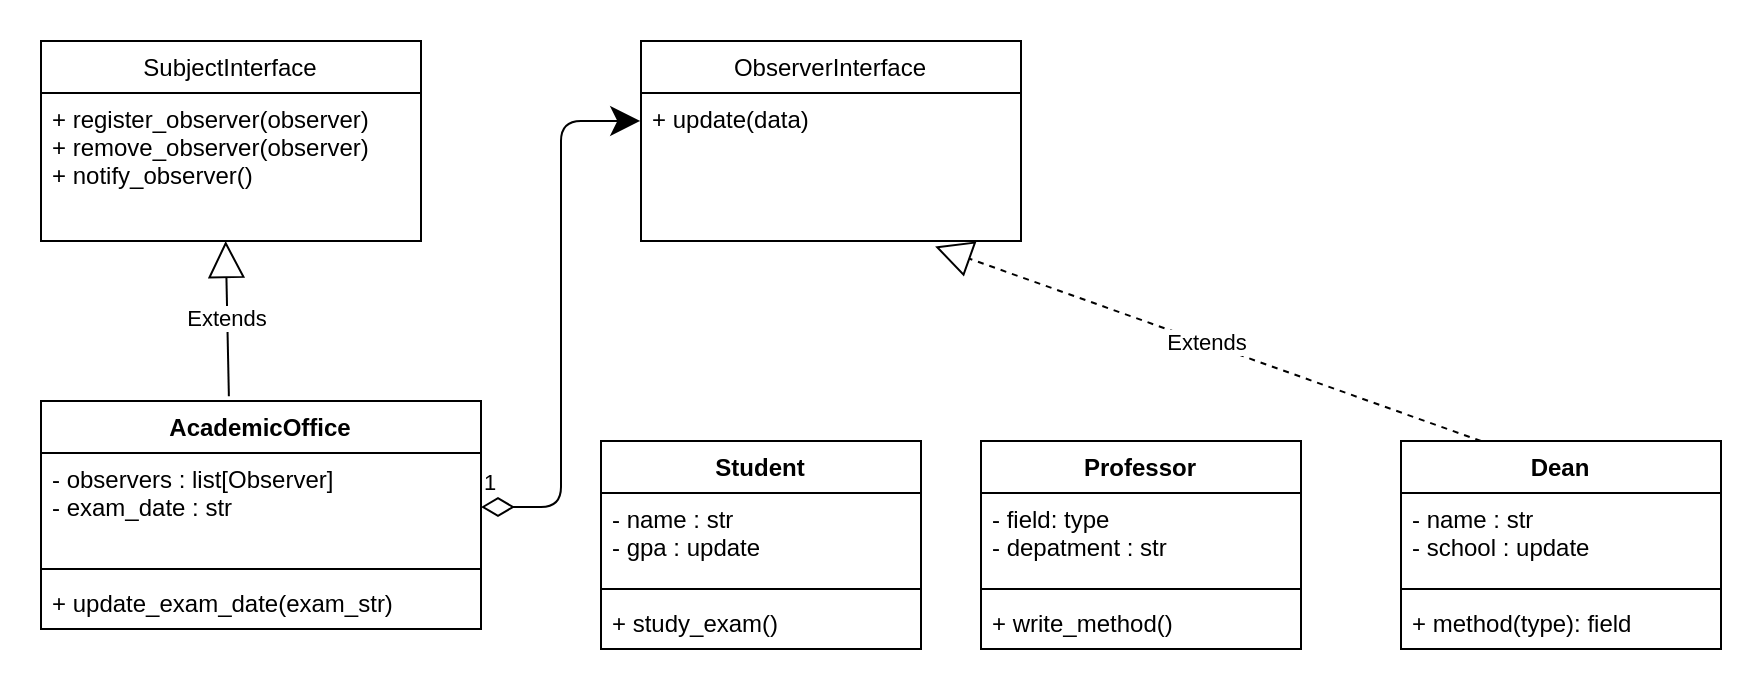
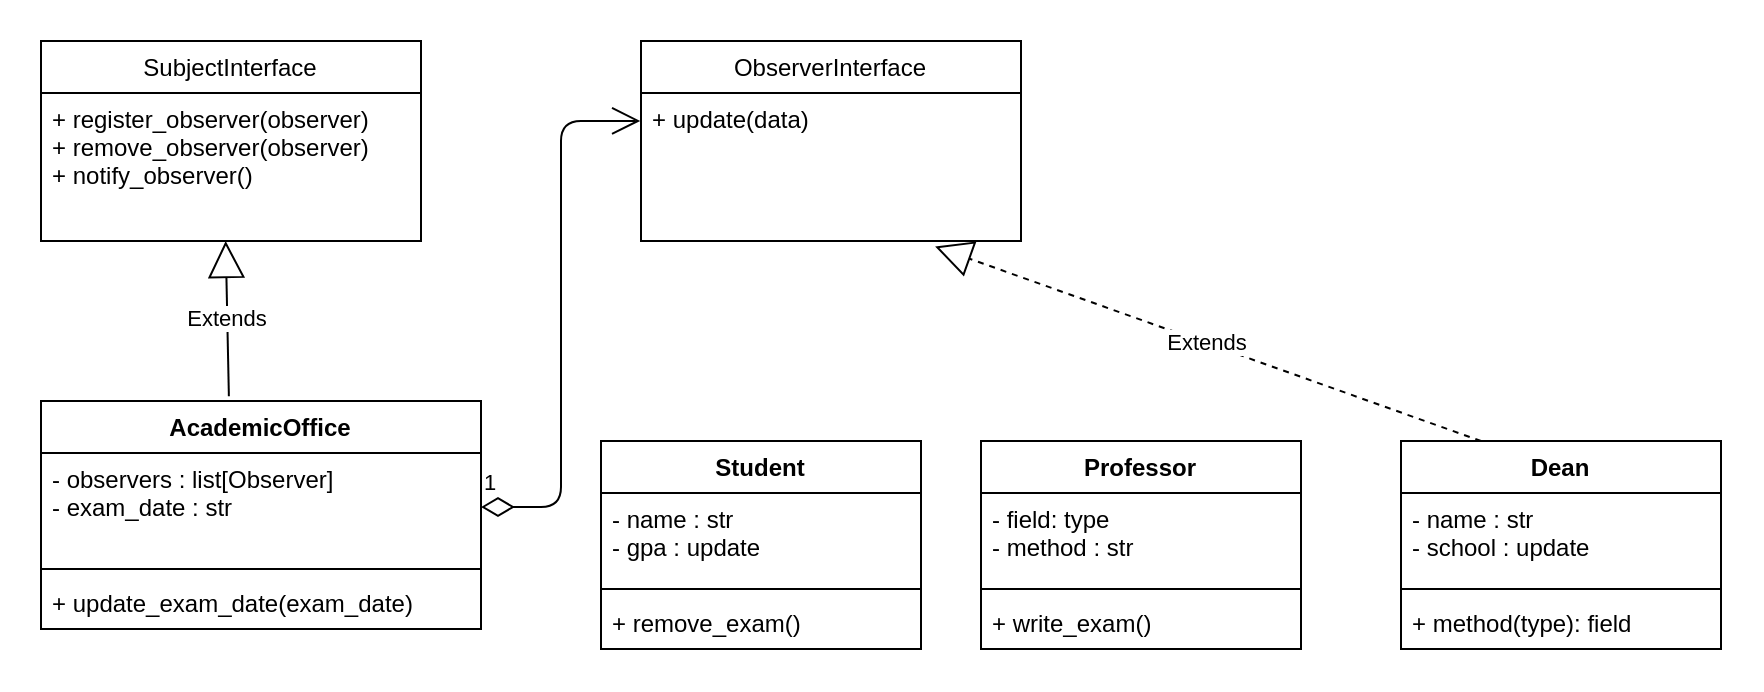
edge "+ update(data)" -- "- observers : list[Observer] - exam_date : str": arrowhead classic -> open
node "- field: type - depatment : str": label "- field: type - depatment : str" -> "- field: type - method : str"
node "+ update_exam_date(exam_str)": label "+ update_exam_date(exam_str)" -> "+ update_exam_date(exam_date)"
node "+ study_exam()": label "+ study_exam()" -> "+ remove_exam()"
node "+ write_method()": label "+ write_method()" -> "+ write_exam()"
